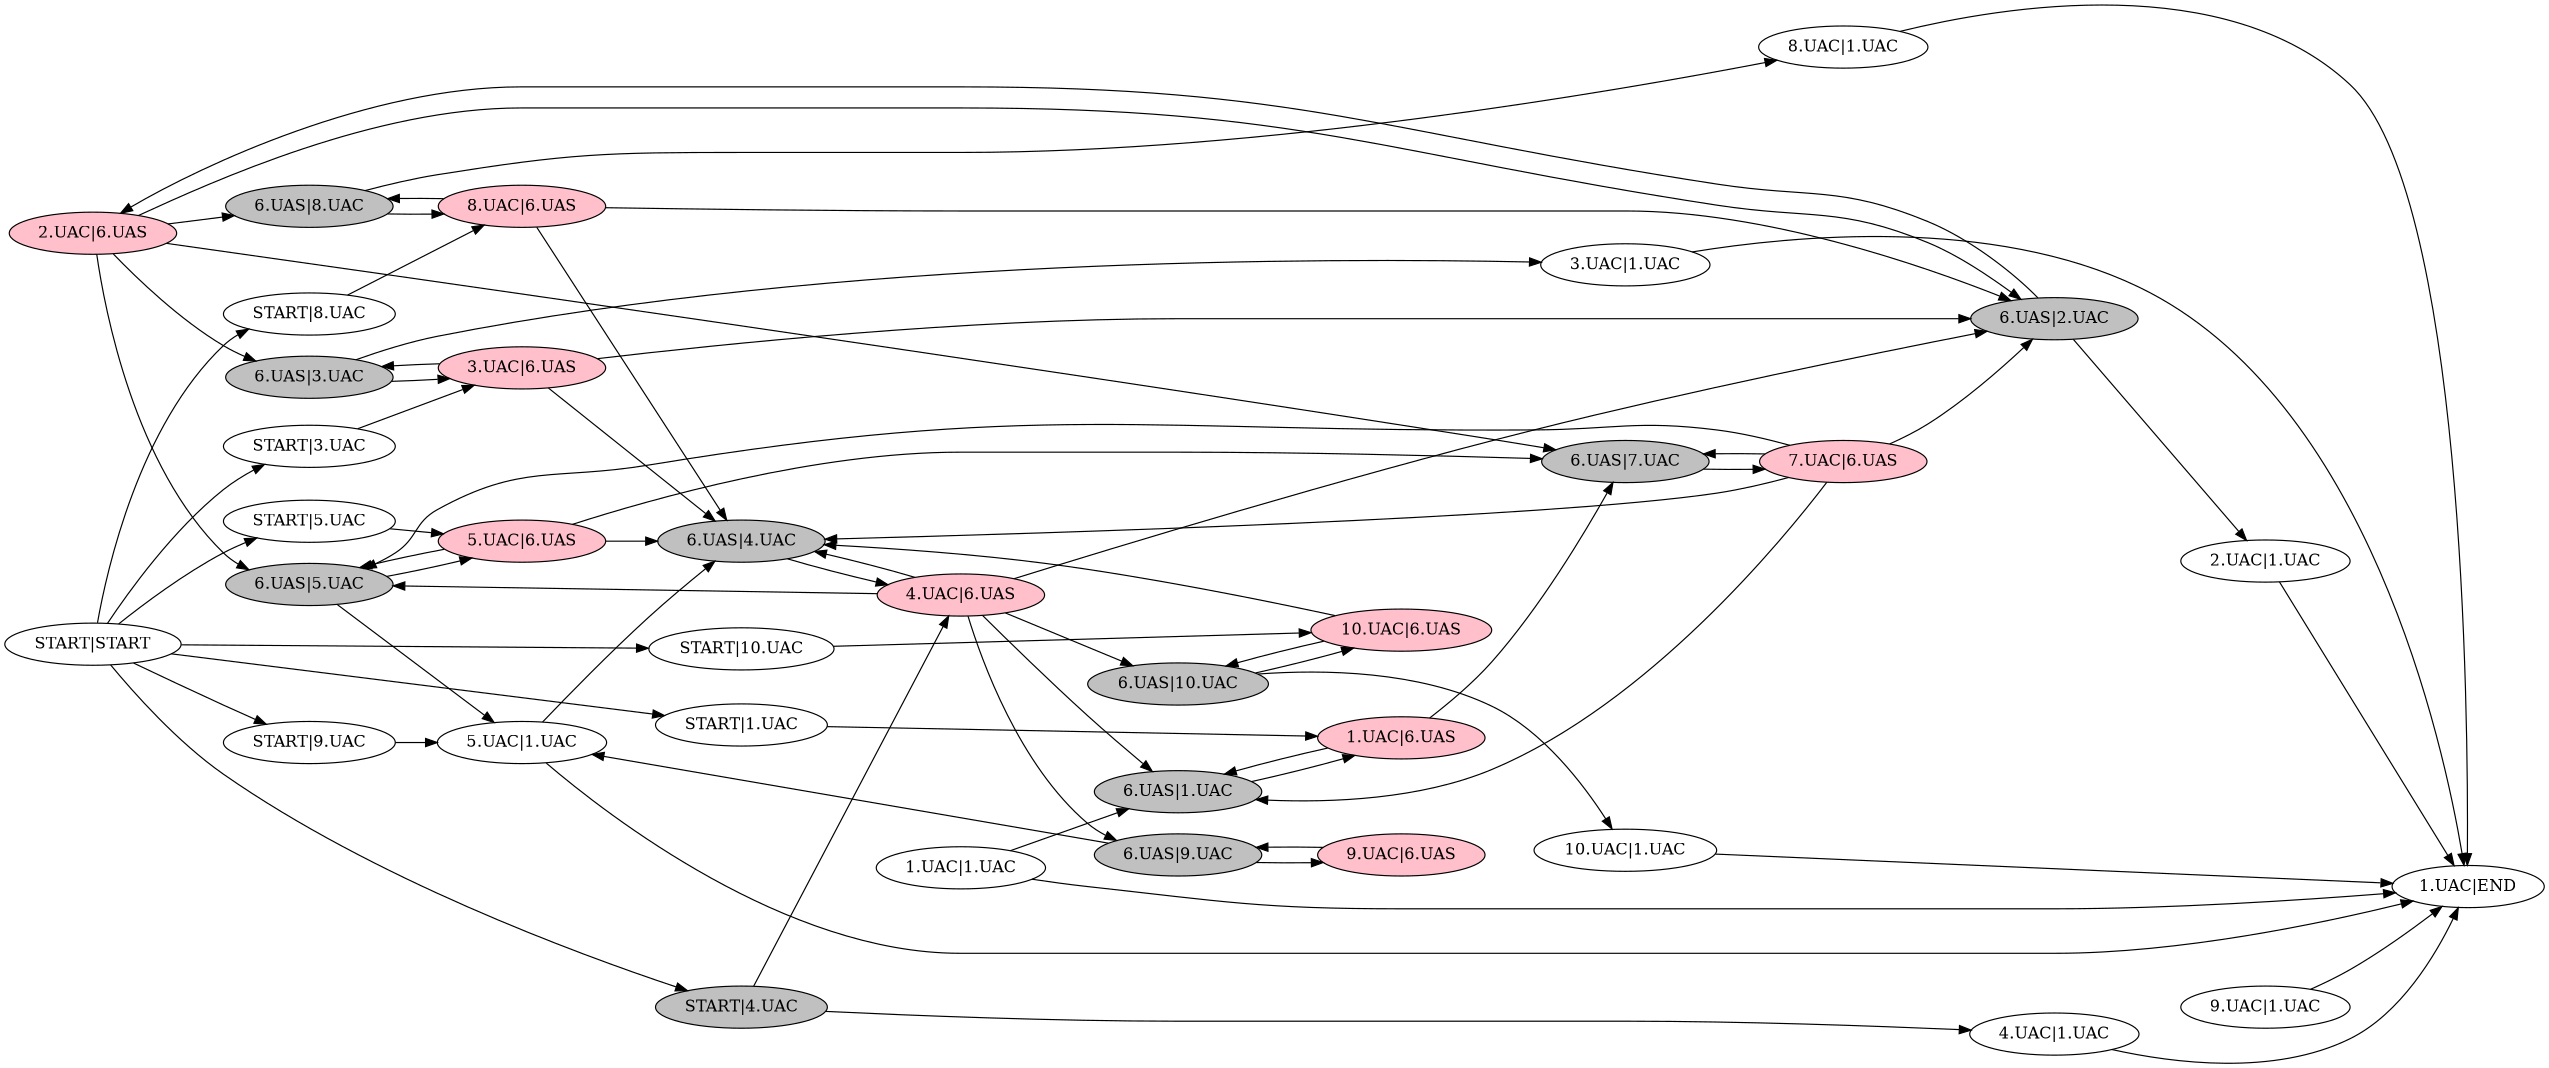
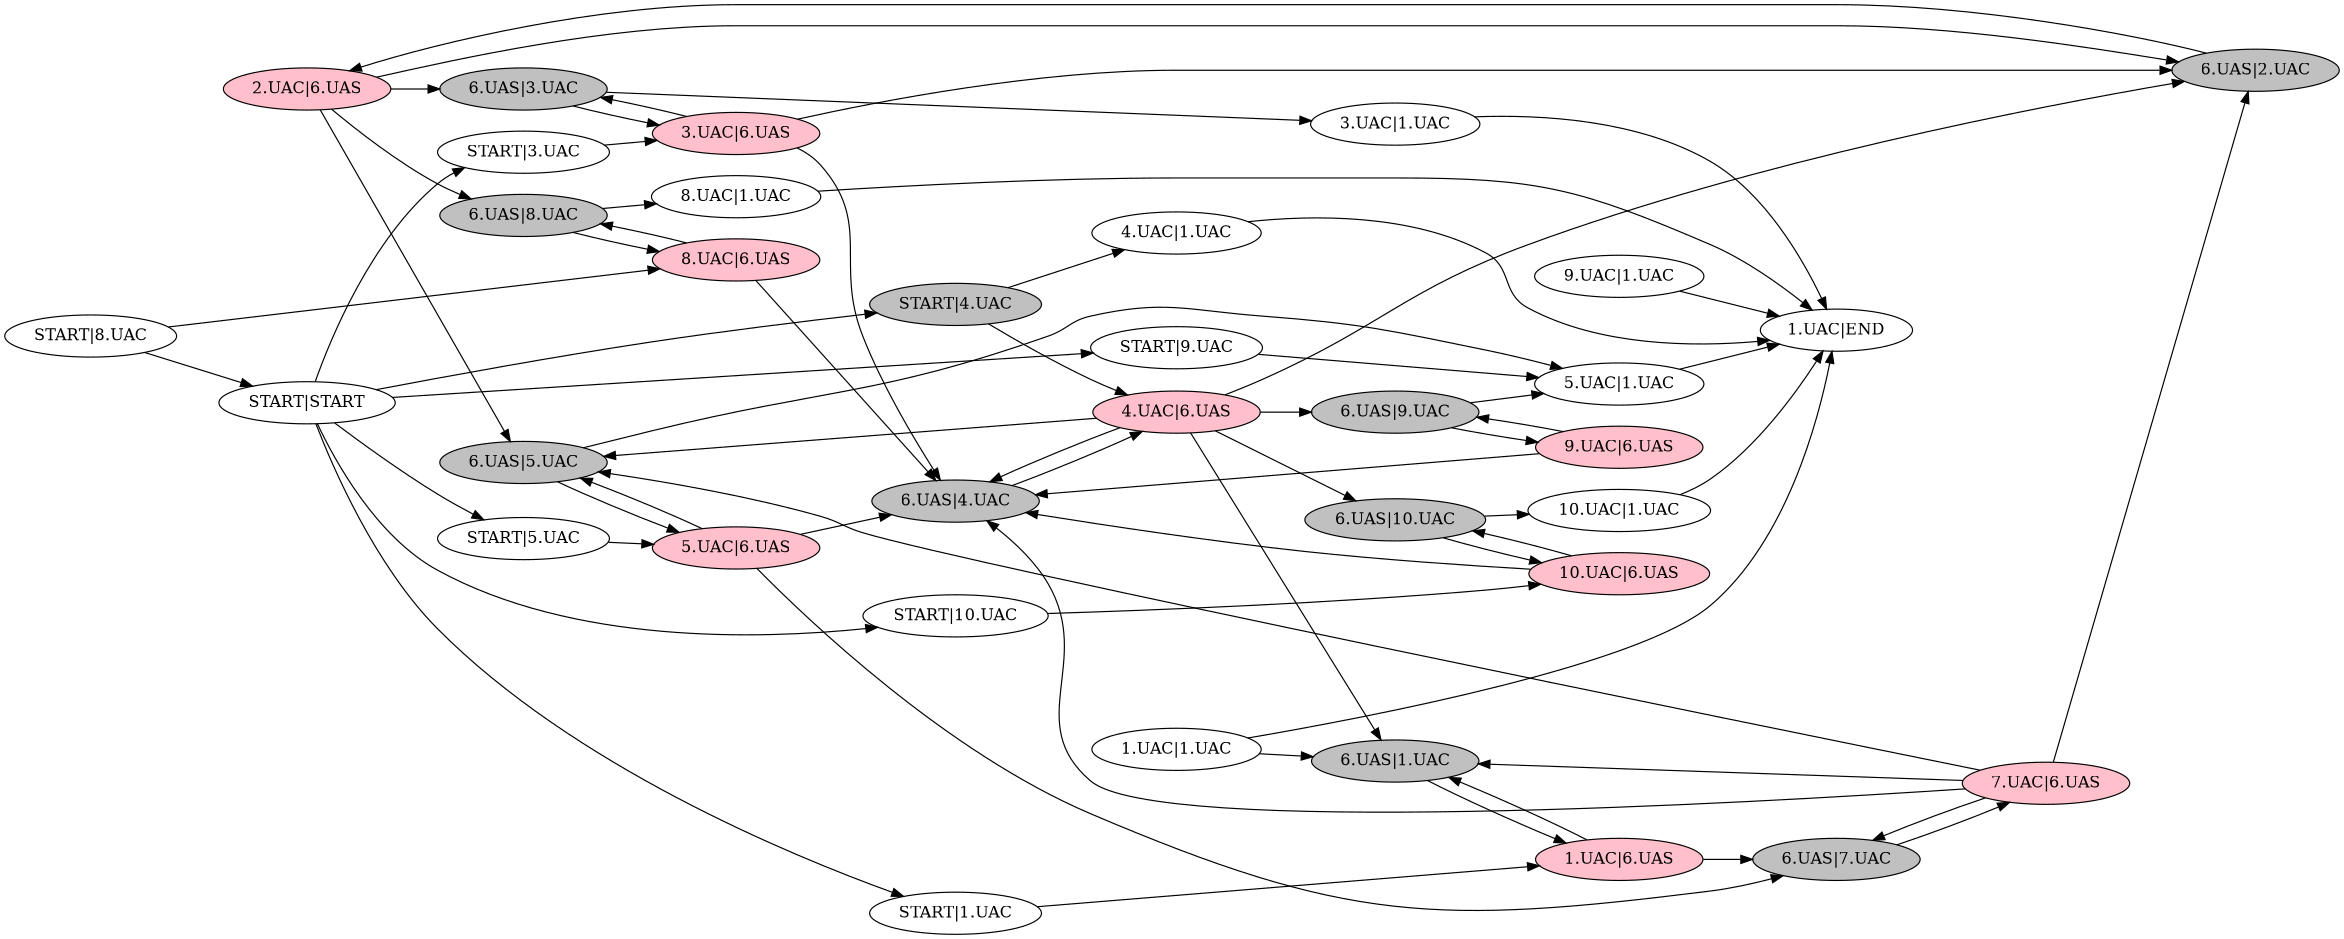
edge "8.UAC|6.UAS" -> "6.UAS|2.UAC": removed
edge "2.UAC|6.UAS" -> "6.UAS|7.UAC": removed
edge "START|START" -> "START|8.UAC": reversed
node "2.UAC|1.UAC": removed
edge "5.UAC|1.UAC" -> "6.UAS|4.UAC": now "9.UAC|6.UAS" -> "6.UAS|4.UAC"
